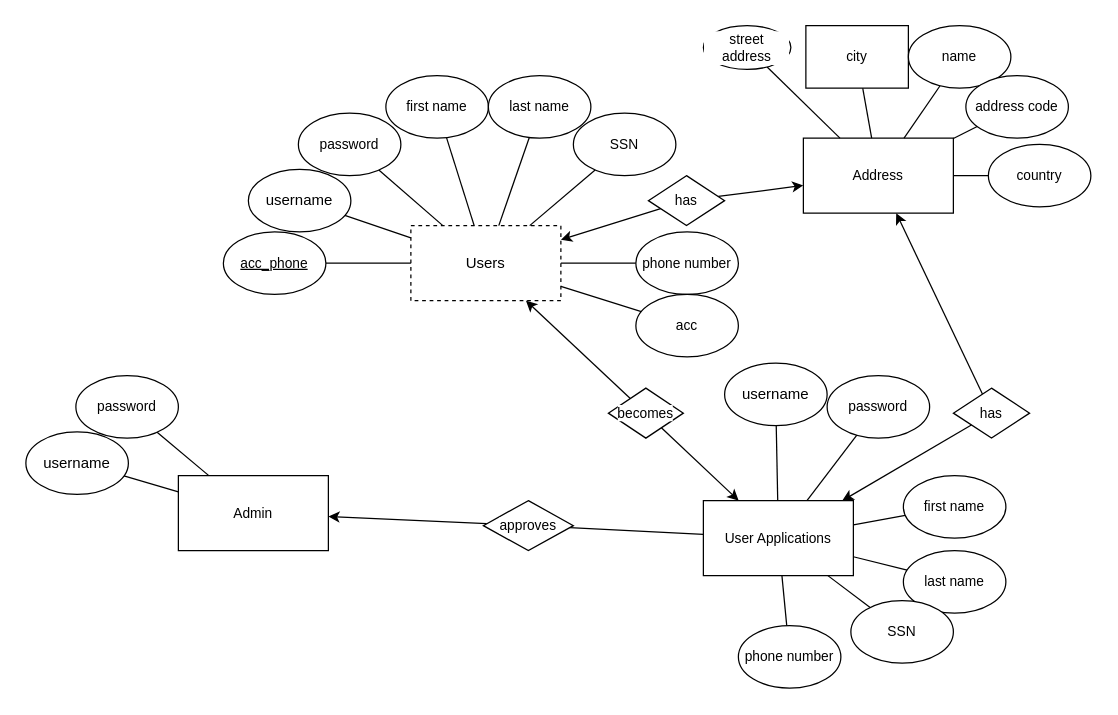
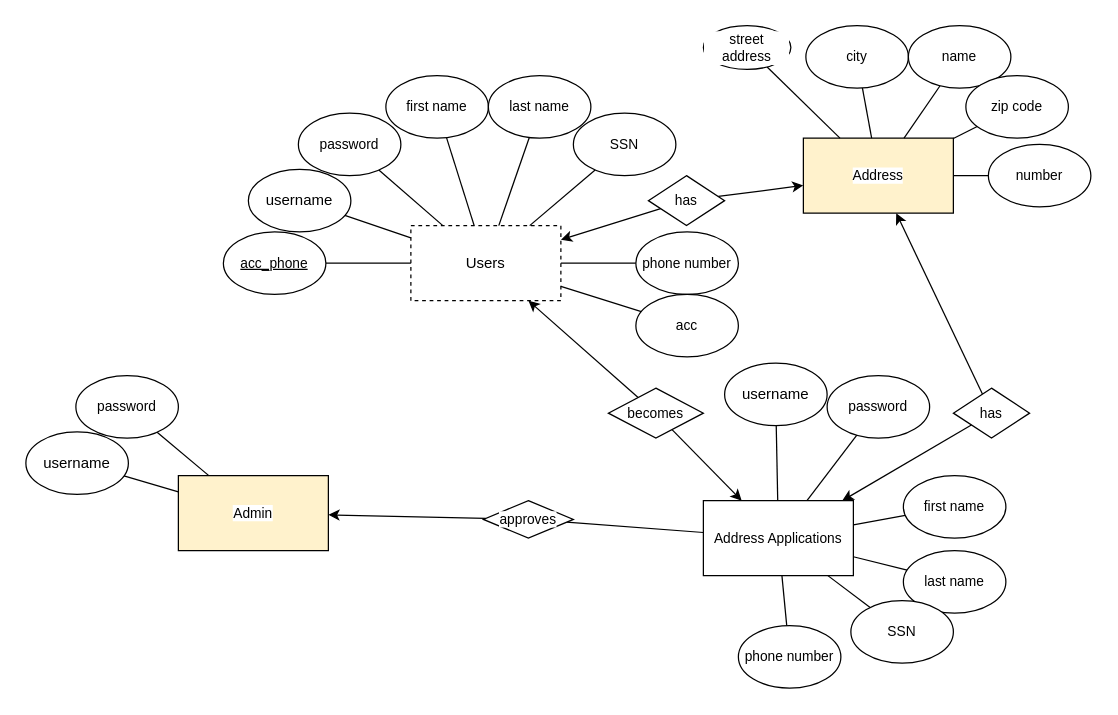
node "city": shape rectangle -> ellipse
node "address code": label "address code" -> "zip code"
node "Address": fillcolor #ffffff -> #fff2cc
node "country": label "country" -> "number"
node "becomes": size 75x50 -> 95x50
node "Admin": fillcolor #ffffff -> #fff2cc
node "approves": size 90x50 -> 90x38
node "User Applications": label "User Applications" -> "Address Applications"
